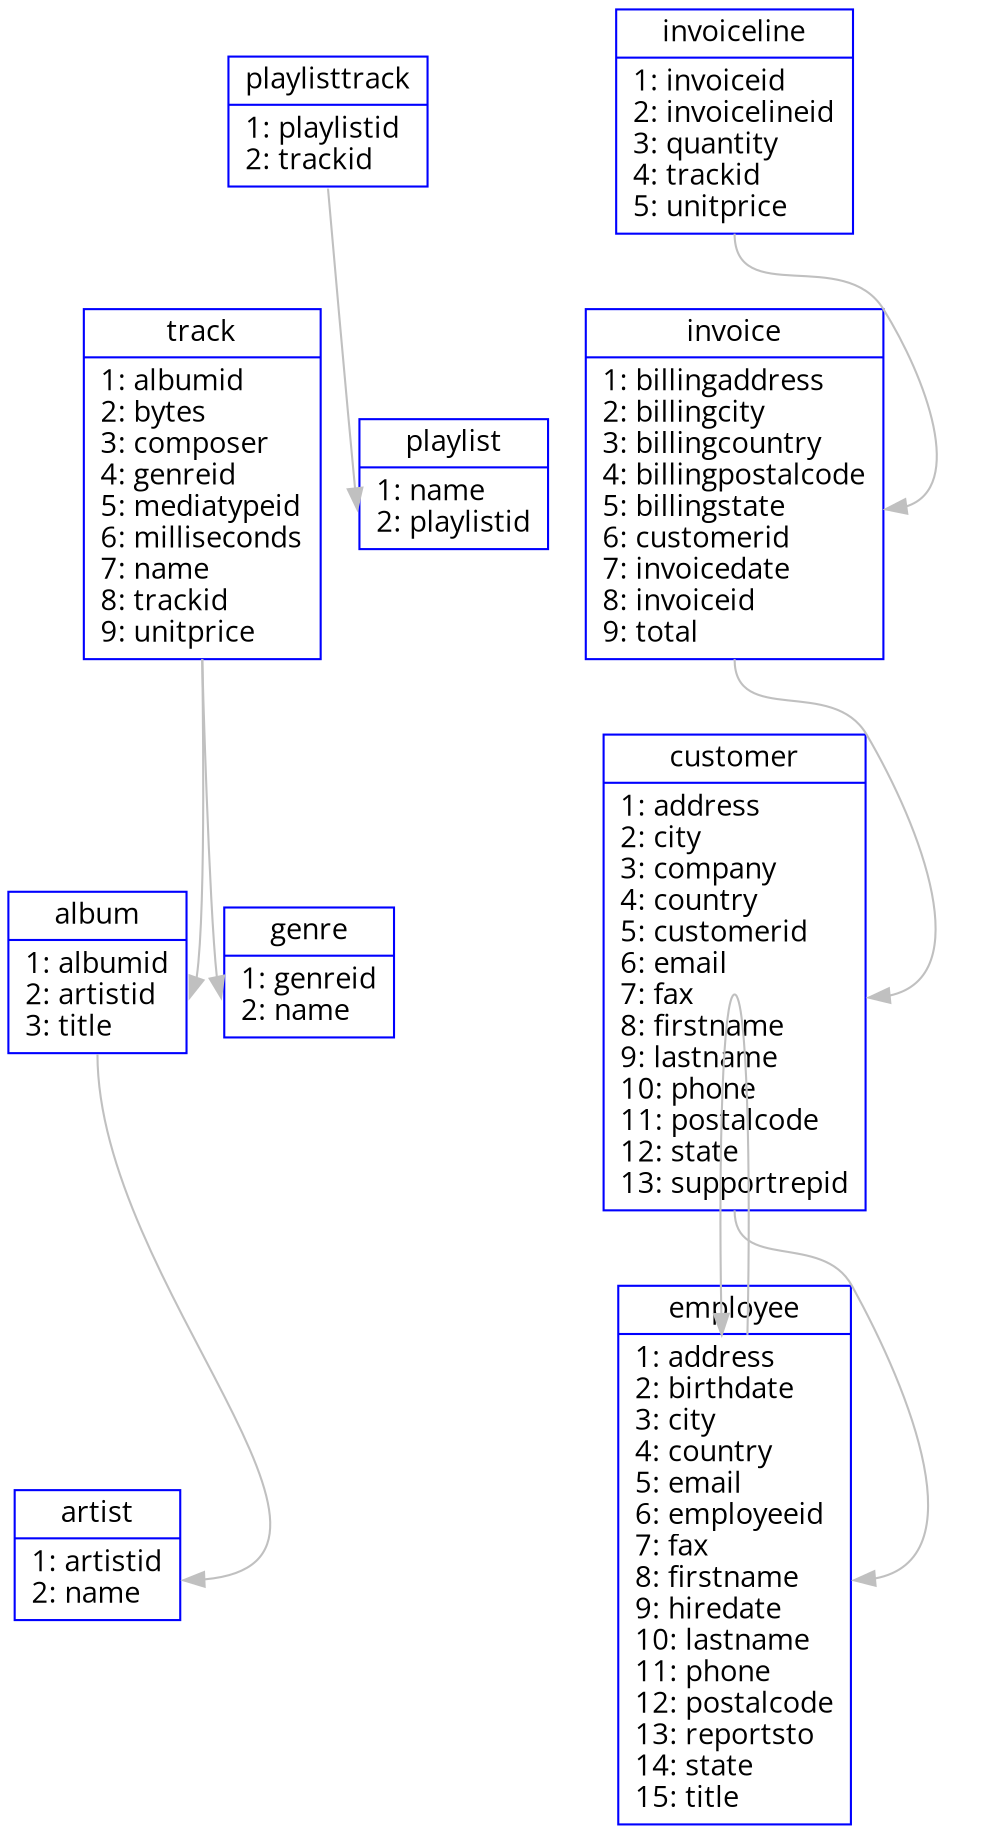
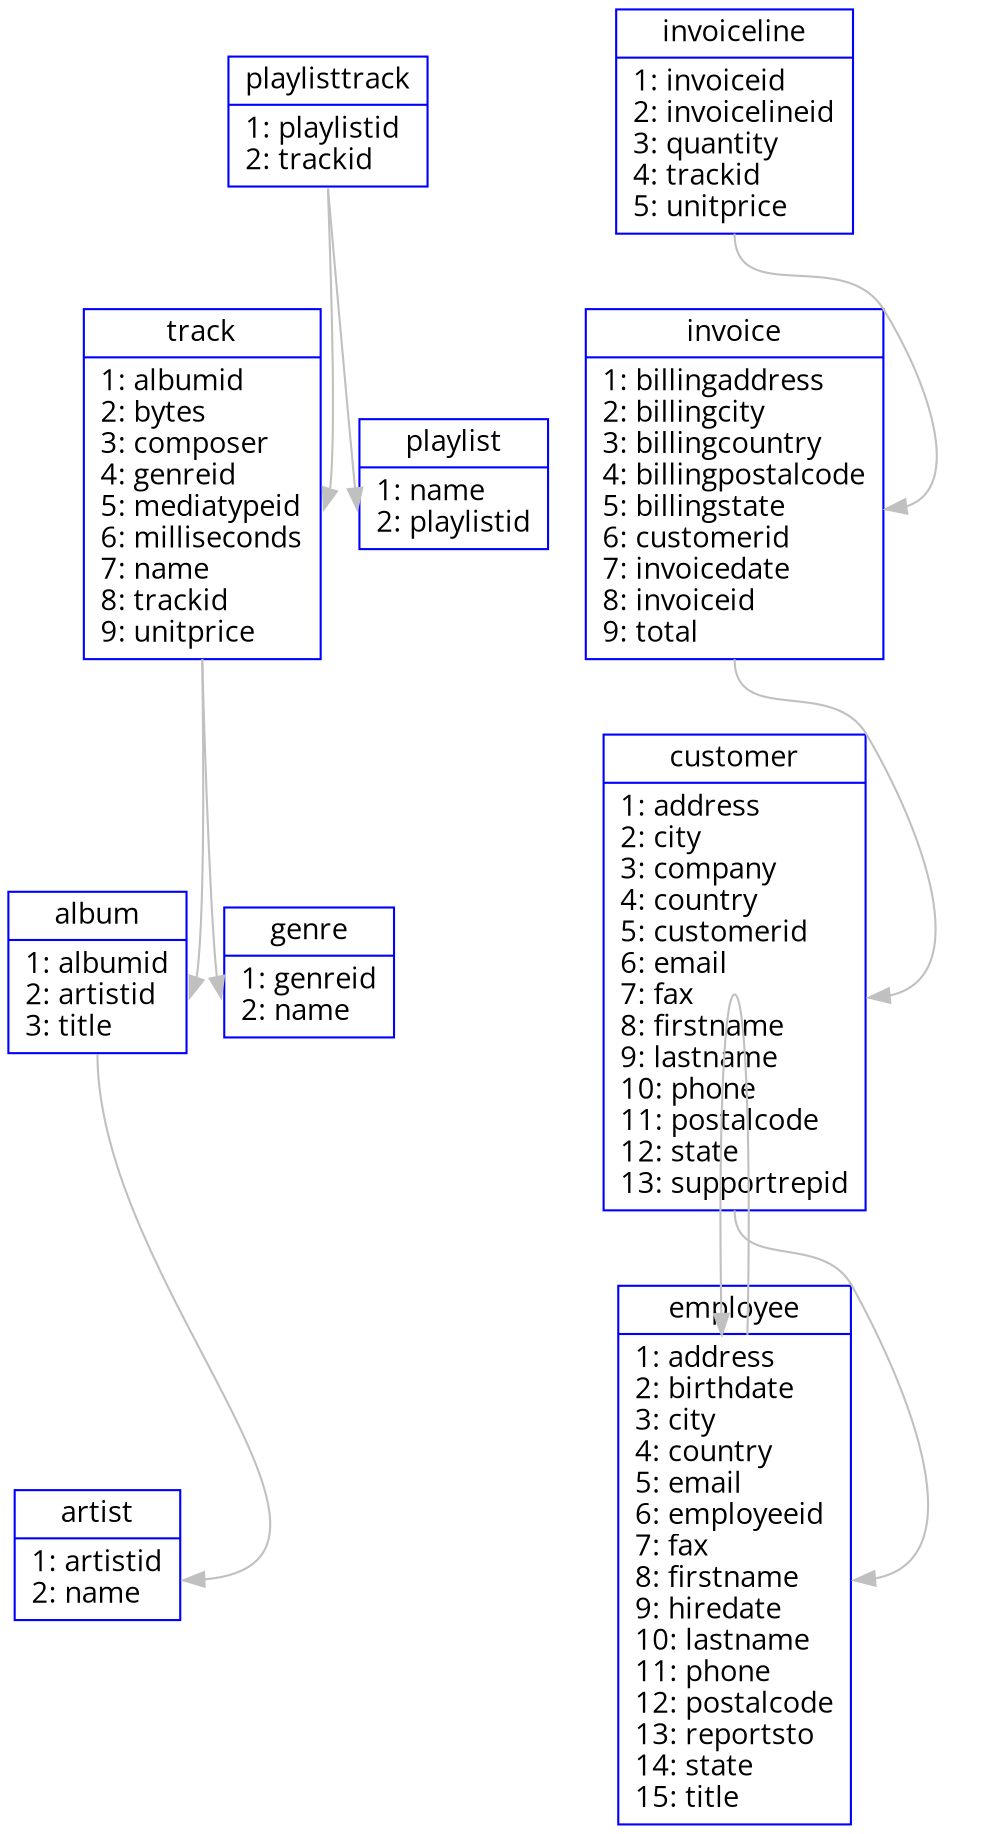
edge "playlisttrack" -> "track": added
